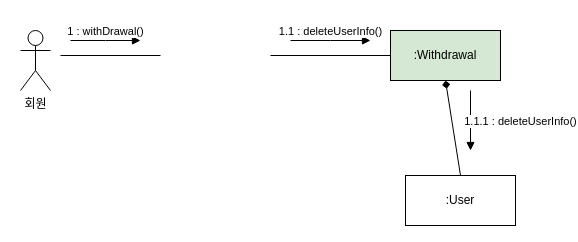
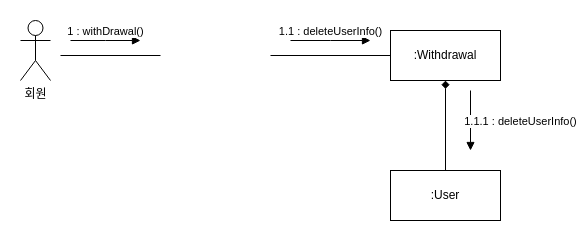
node ":Withdrawal": fillcolor #d5e8d4 -> #ffffff
node "회원": moved (36, 61) -> (36, 51)
node ":User": moved (461, 201) -> (446, 196)
